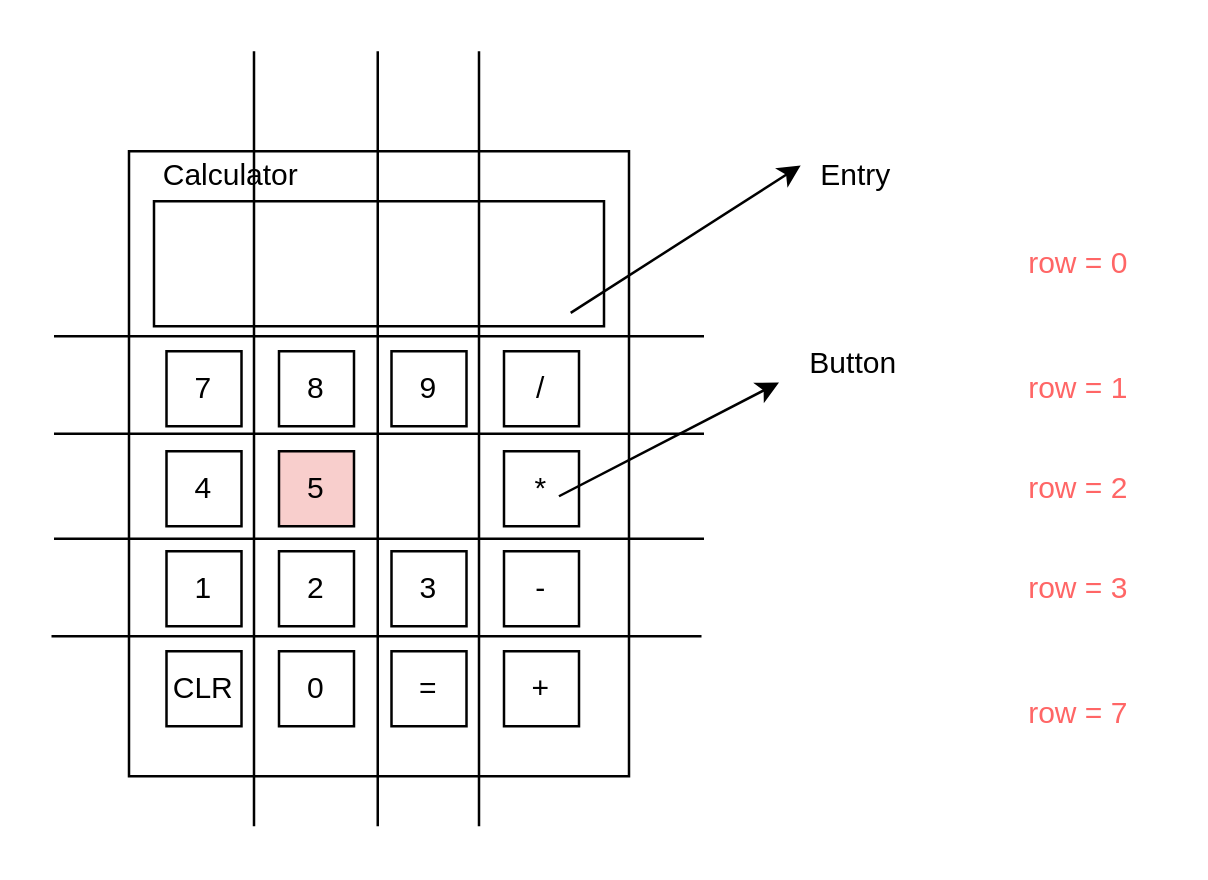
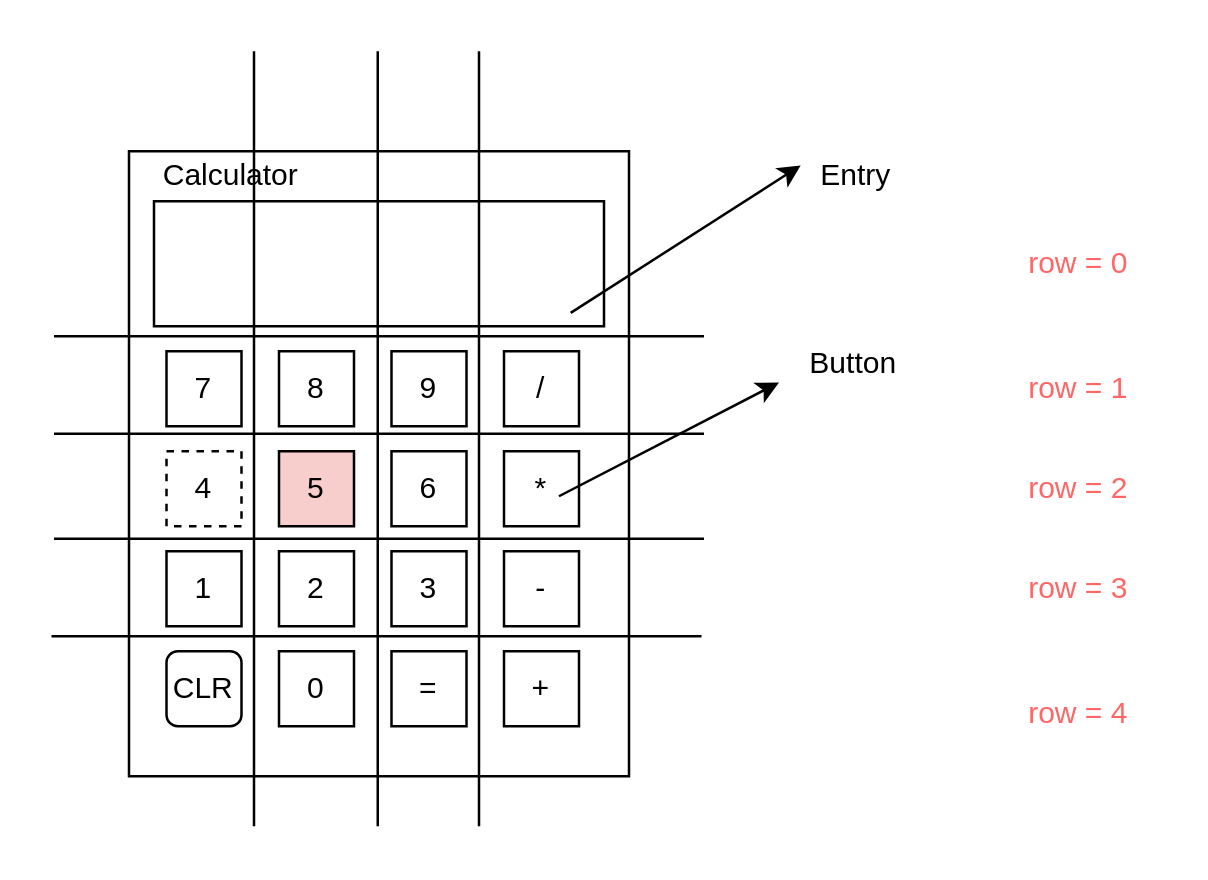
node "4": style solid -> dashed
node "6": added
node "CLR": shape rectangle -> rounded rectangle
node "row = 7": label "row = 7" -> "row = 4"
